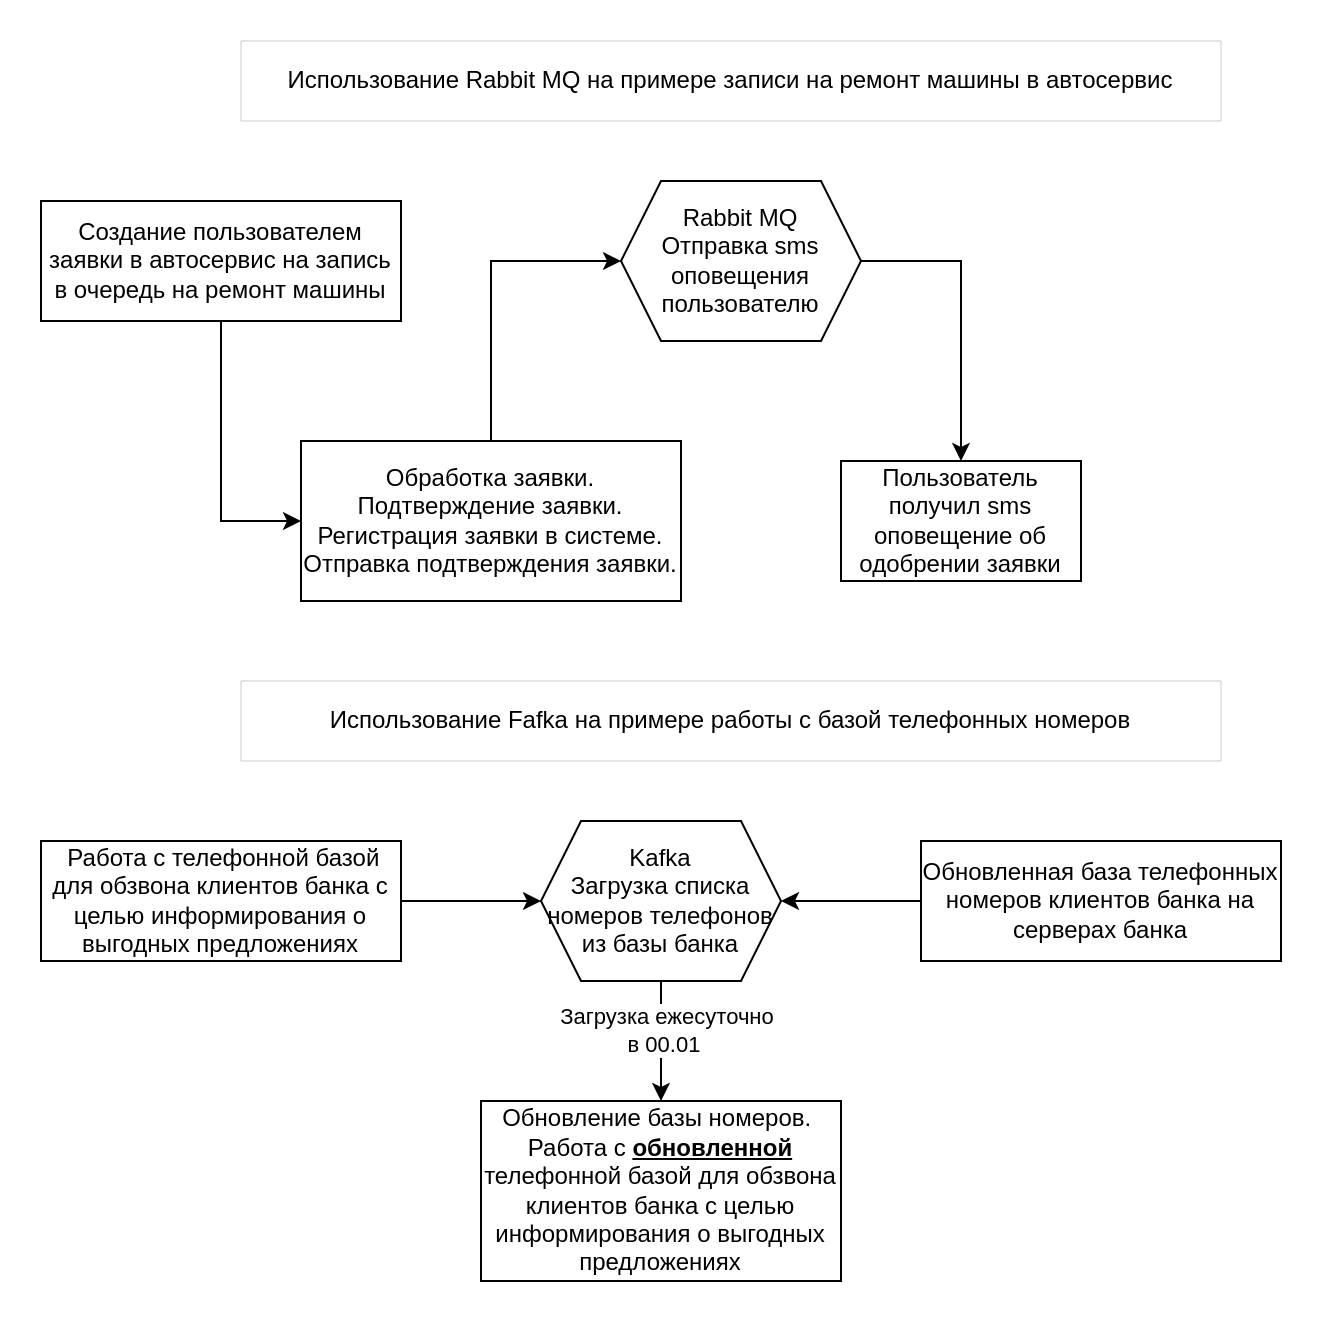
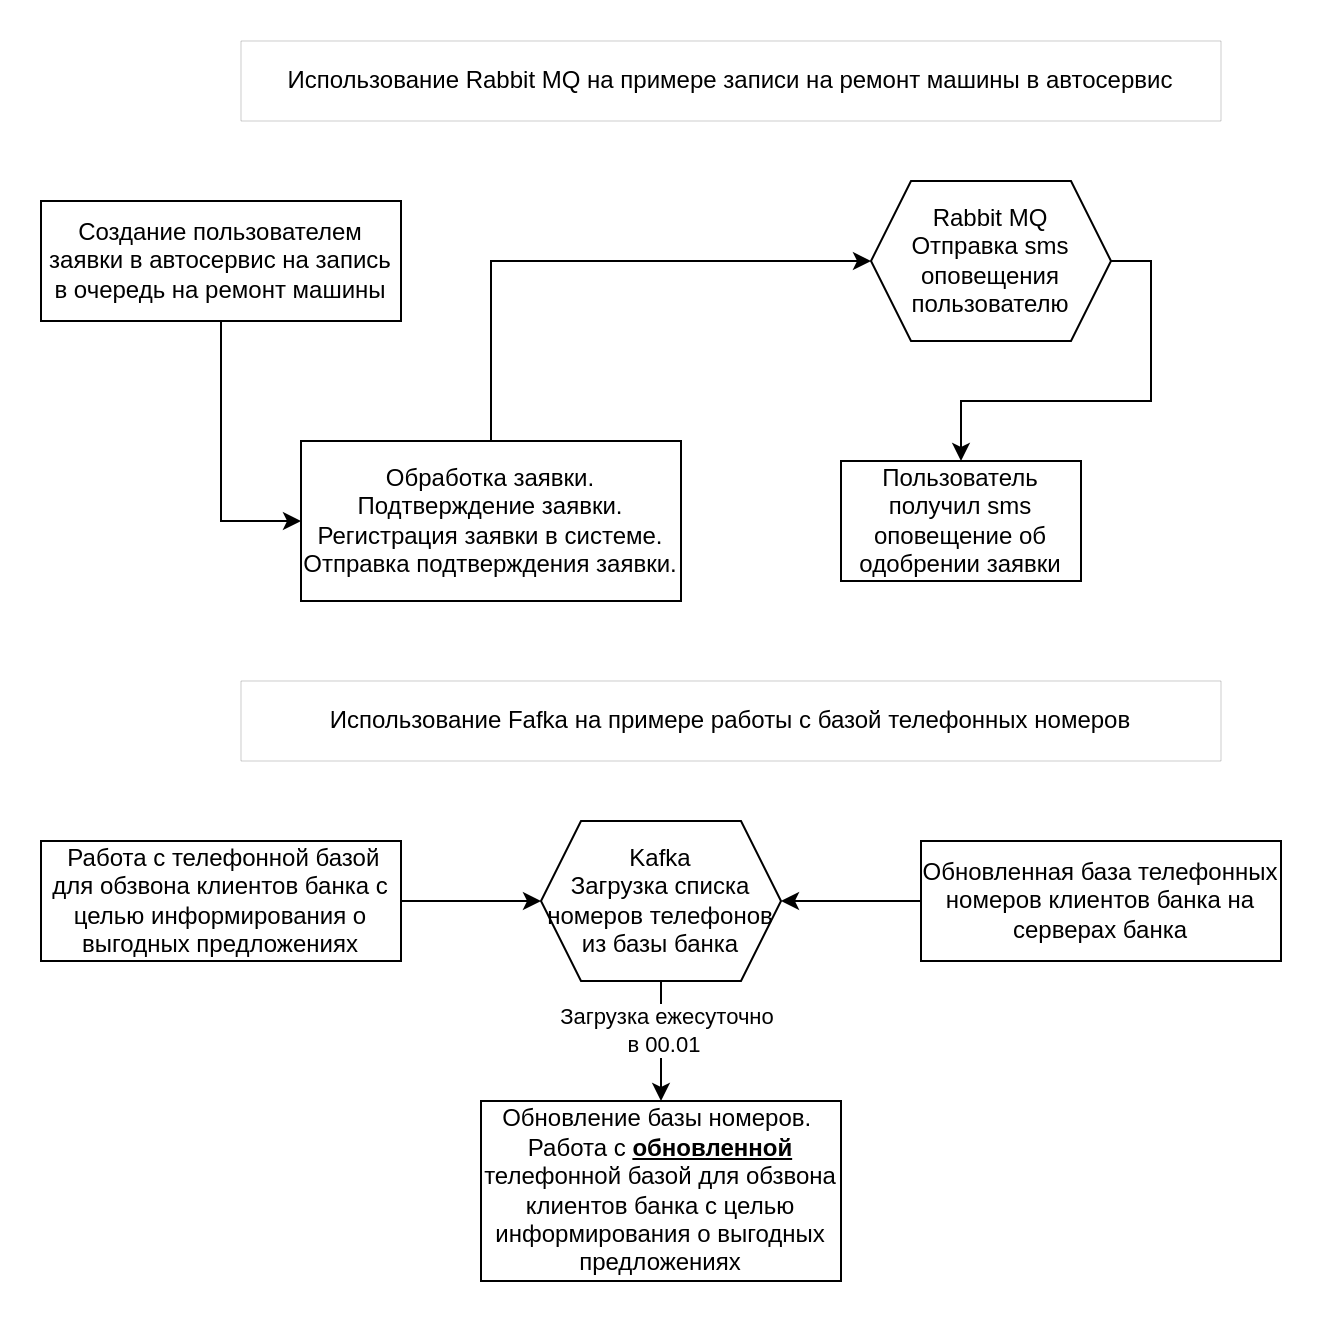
node "Rabbit MQ Отправка sms оповещения пользователю": moved (741, 261) -> (991, 261)
